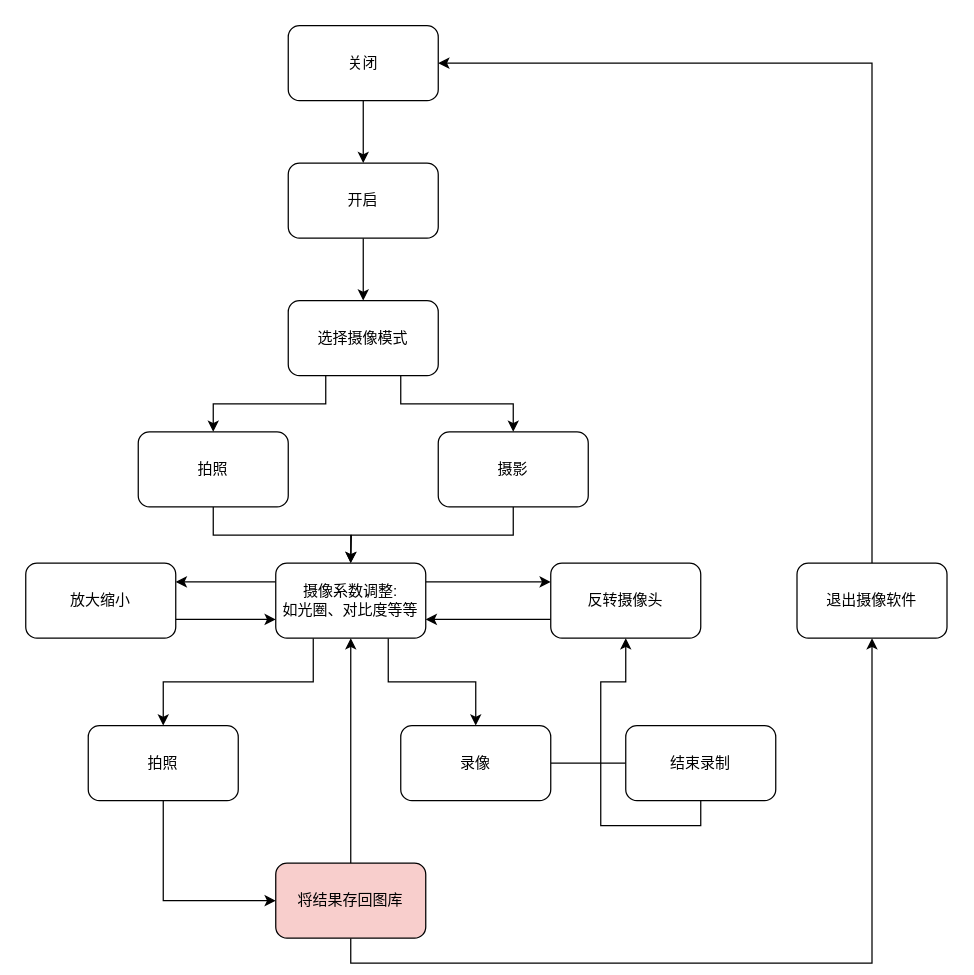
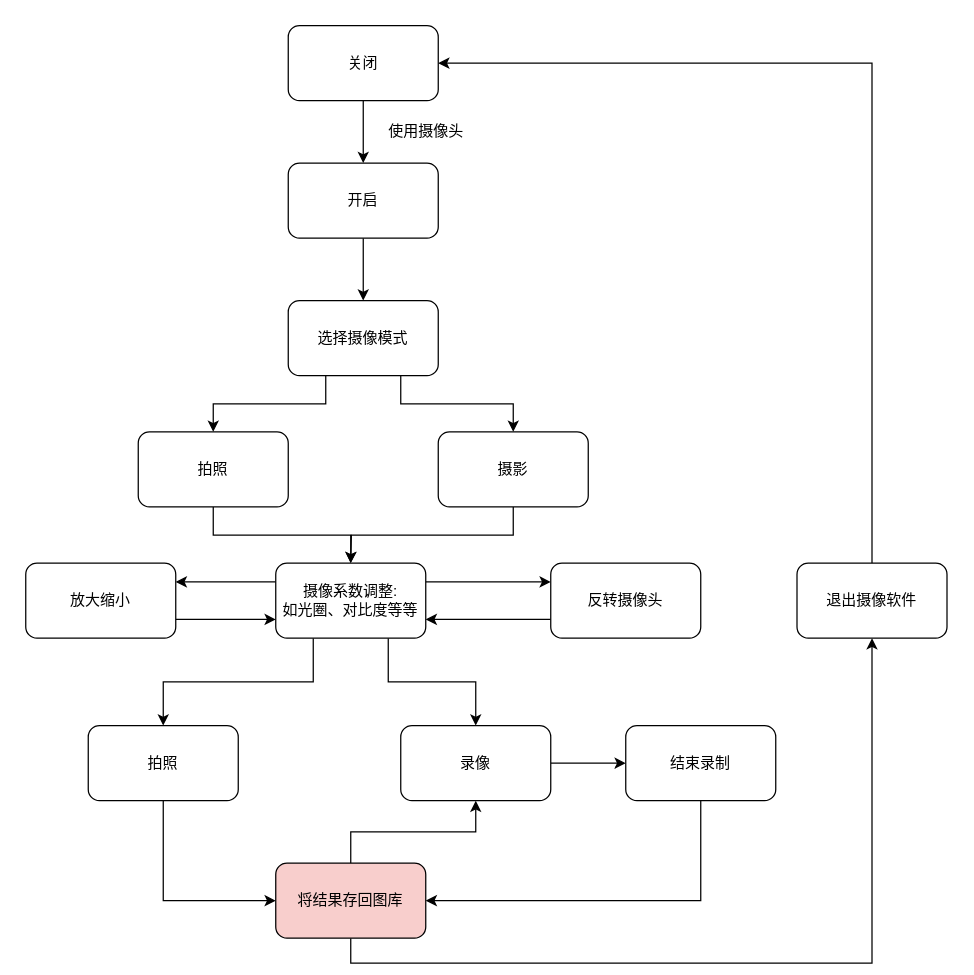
node "使用摄像头": added
edge "将结果存回图库" -> "摄像系数调整: 如光圈、对比度等等": now "将结果存回图库" -> "录像"
edge "录像" -- "结束录制": arrowhead none -> classic
edge "结束录制" -> "反转摄像头": now "结束录制" -> "将结果存回图库"
